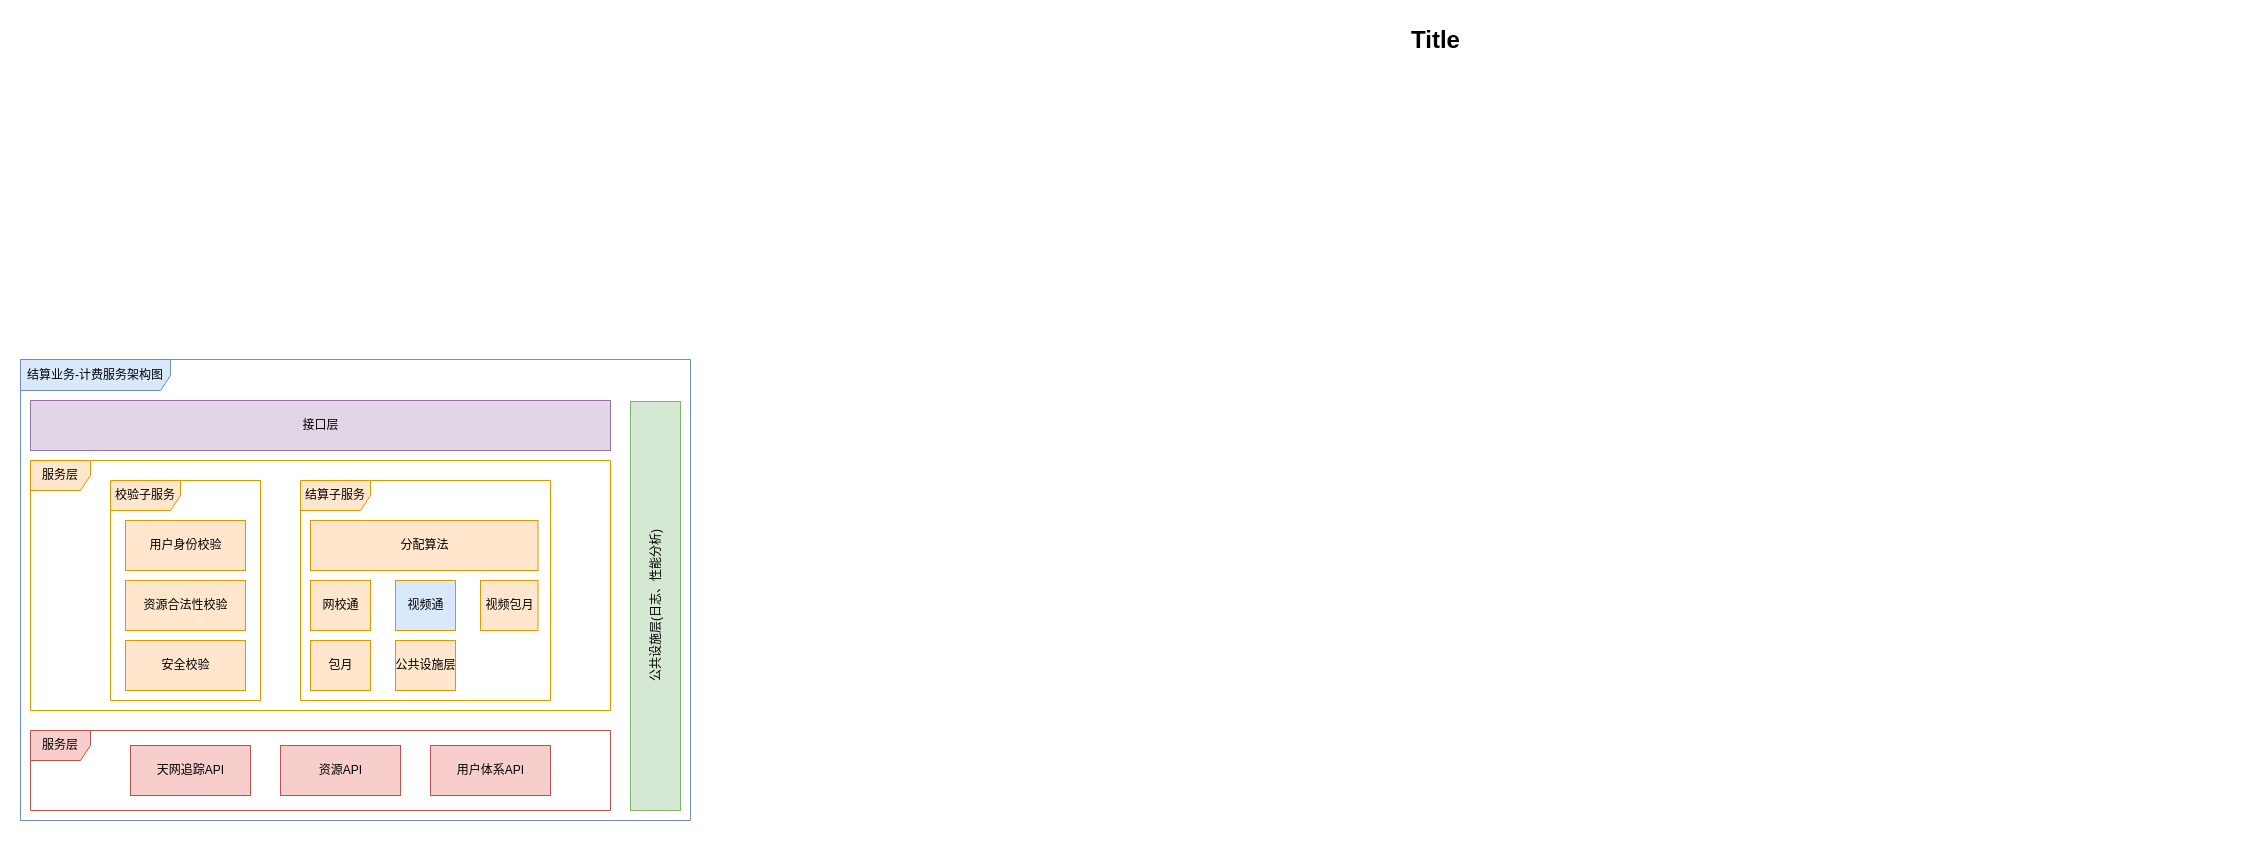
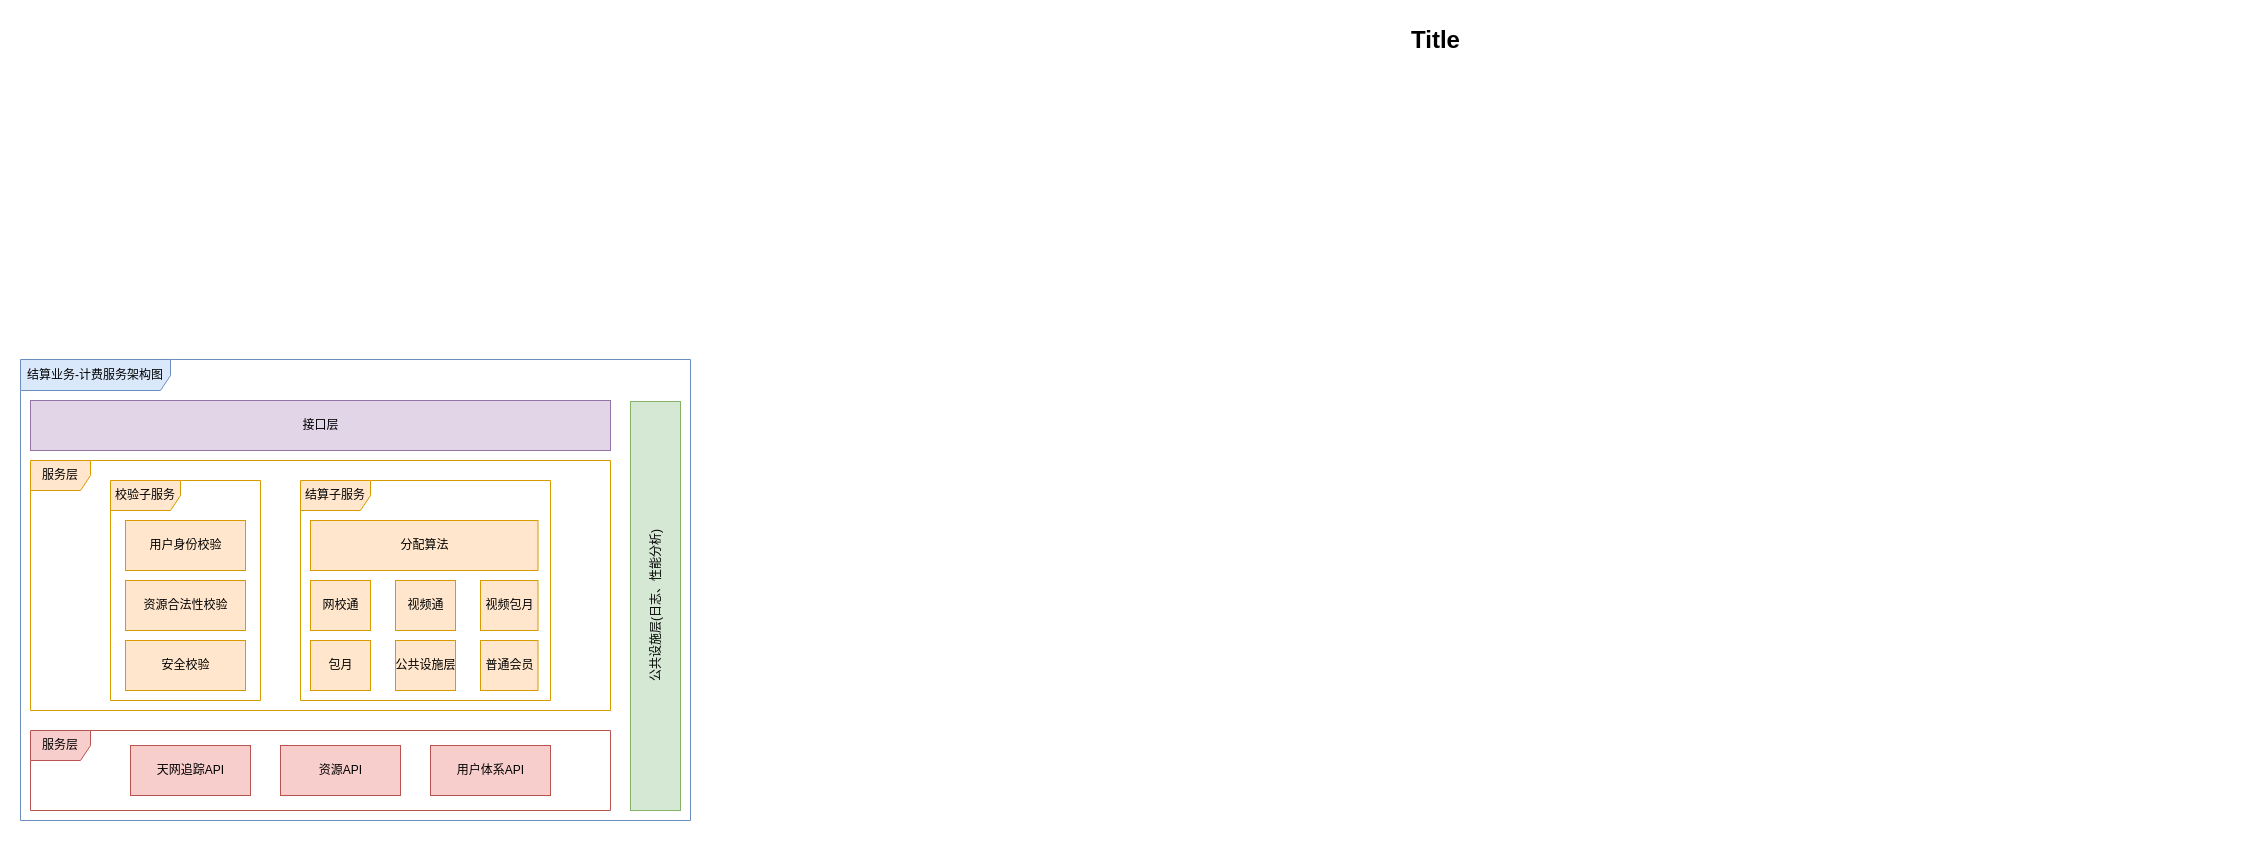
node "视频通": fillcolor #dae8fc -> #ffe6cc
node "普通会员": added
